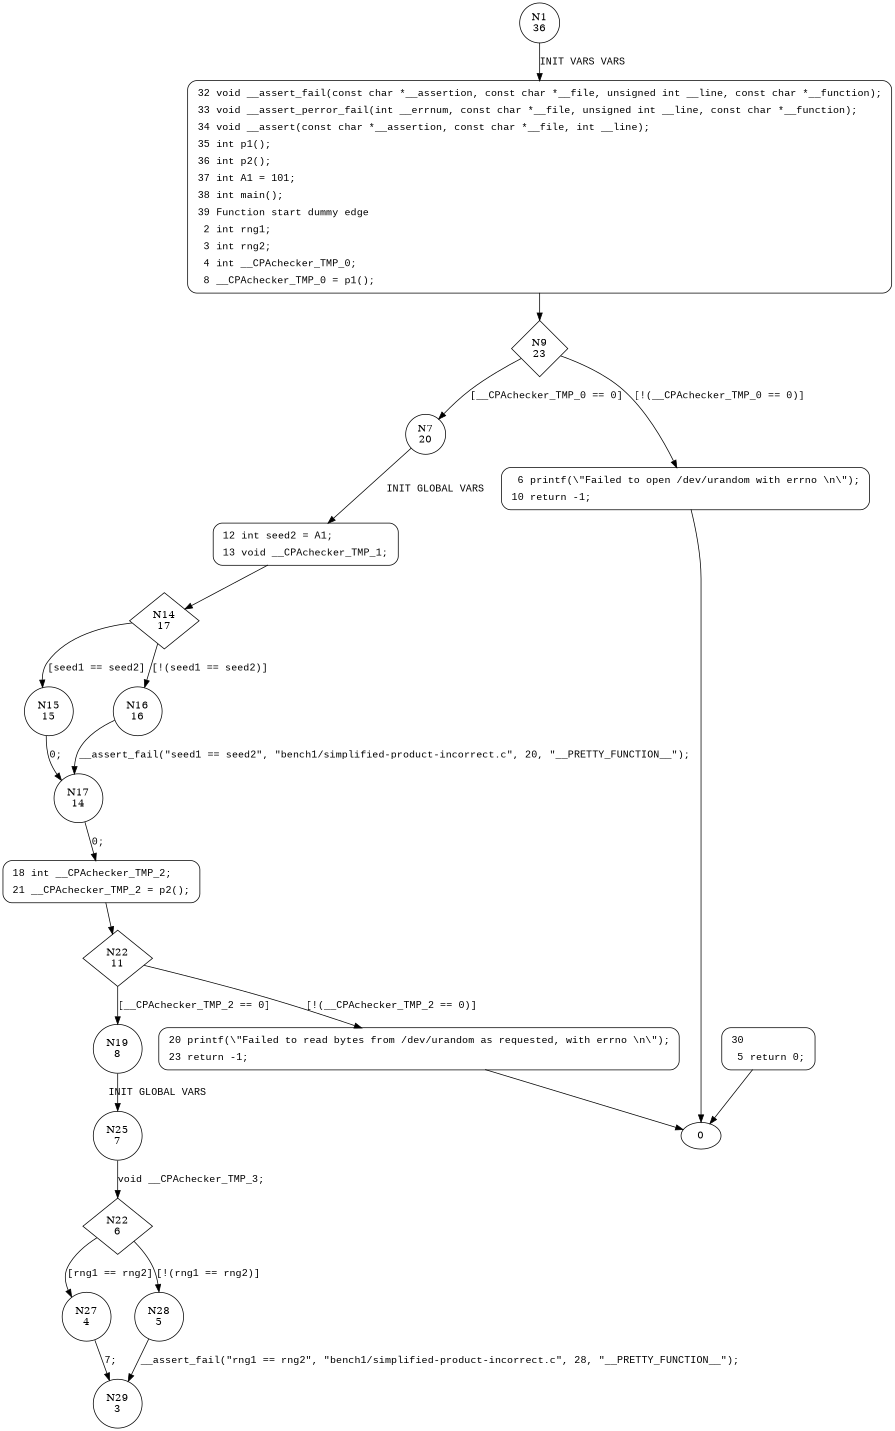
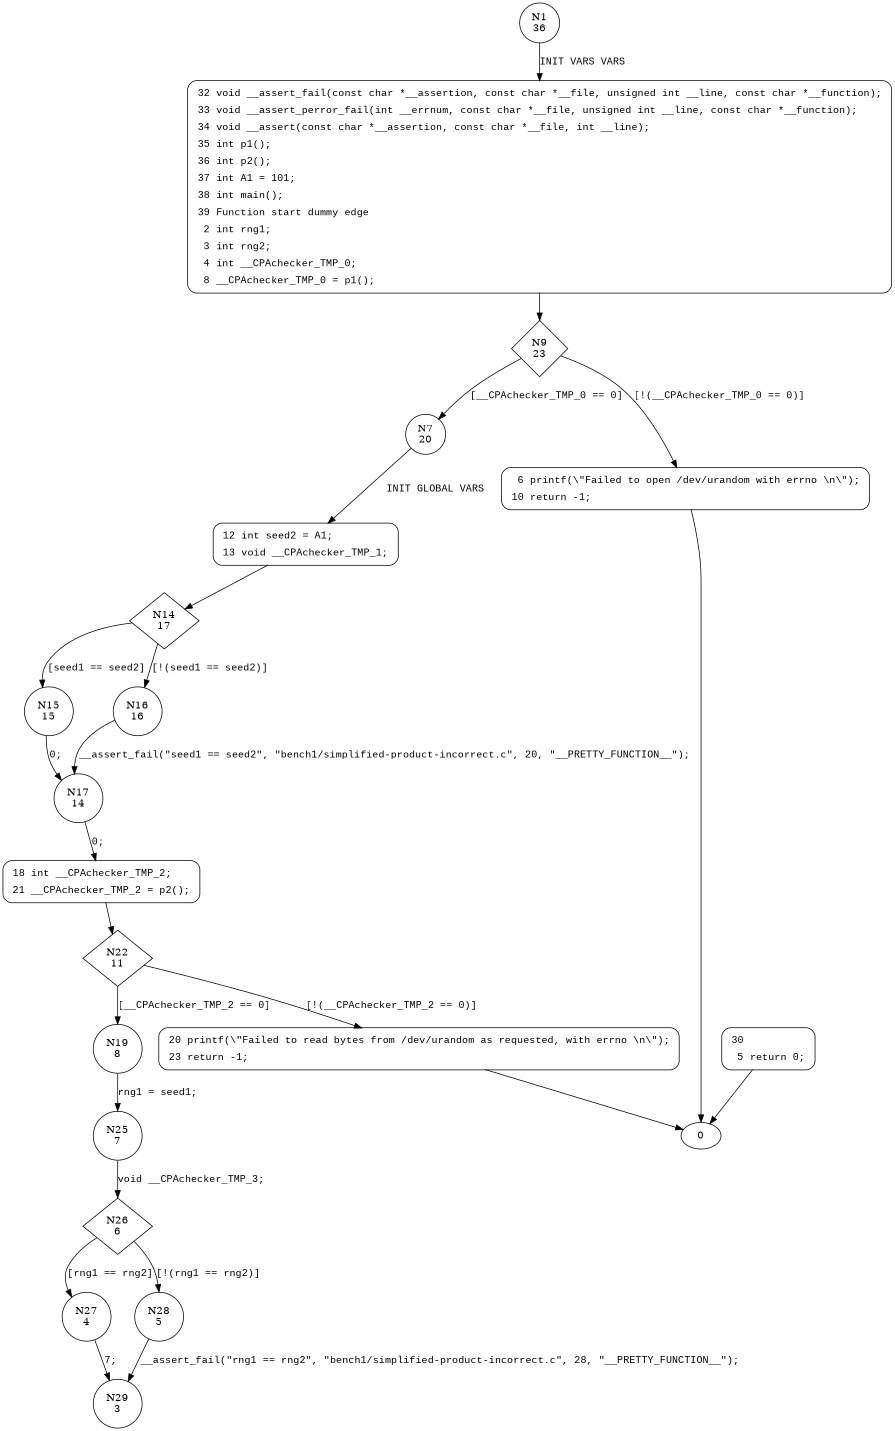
edge "N19 8" -> "N25 7": label "INIT GLOBAL VARS" -> "rng1 = seed1;"
node "N22 6": label "N22 6" -> "N26 6"
